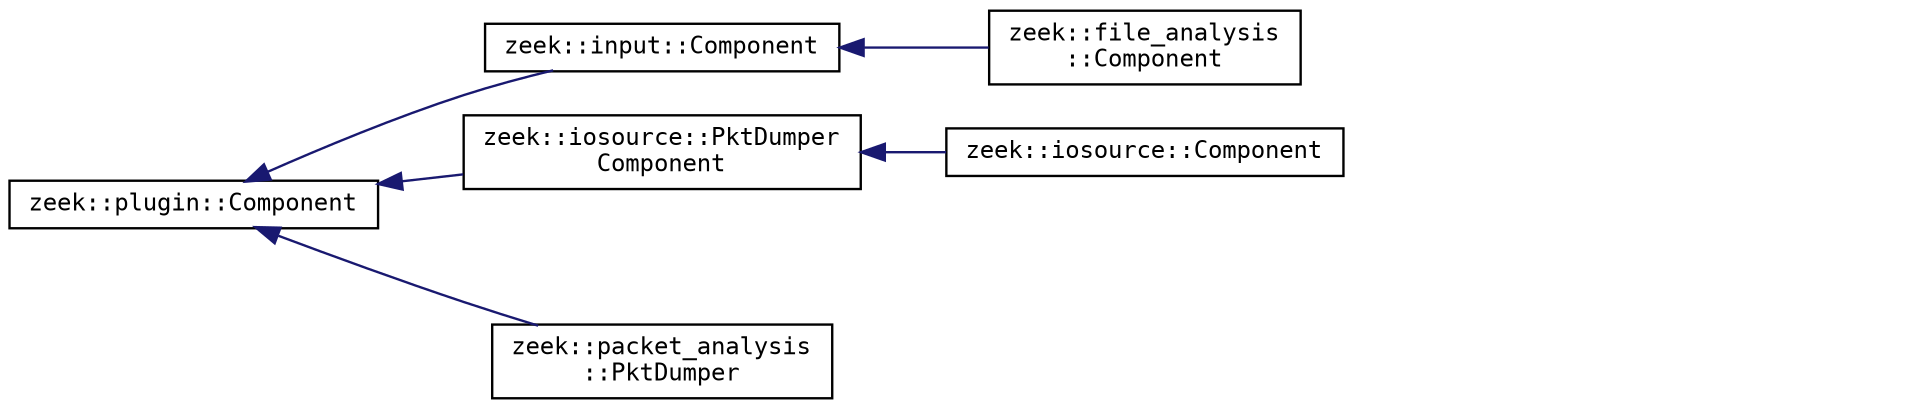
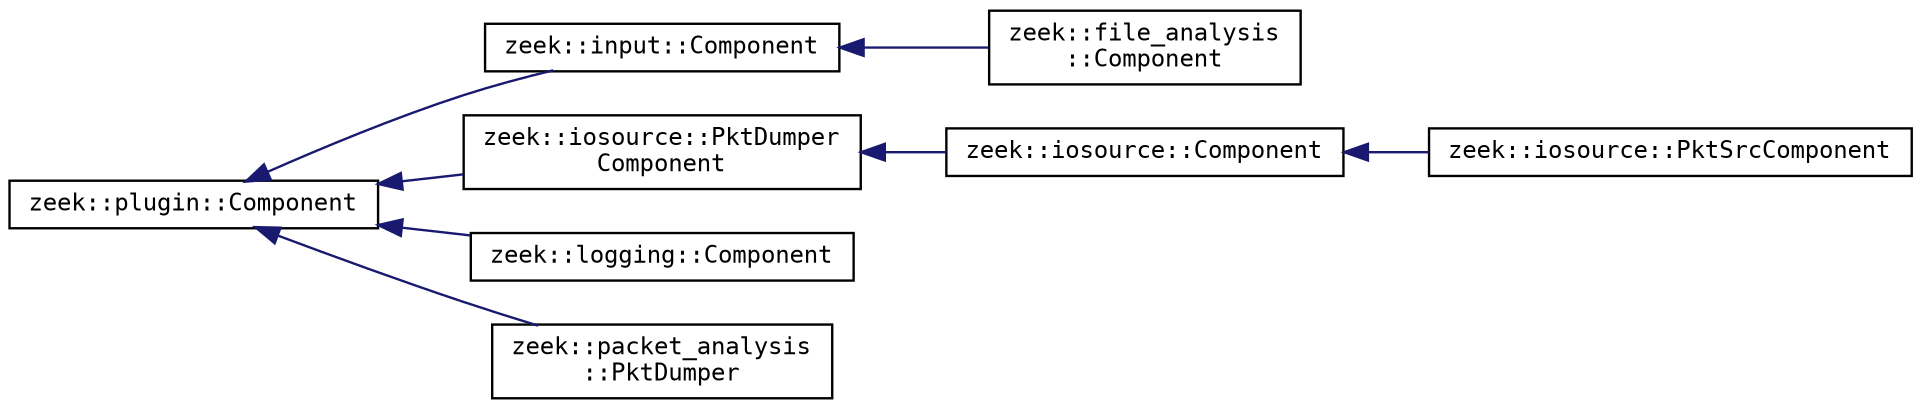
node "zeek::iosource::PktSrcComponent": added
node "zeek::logging::Component": added
